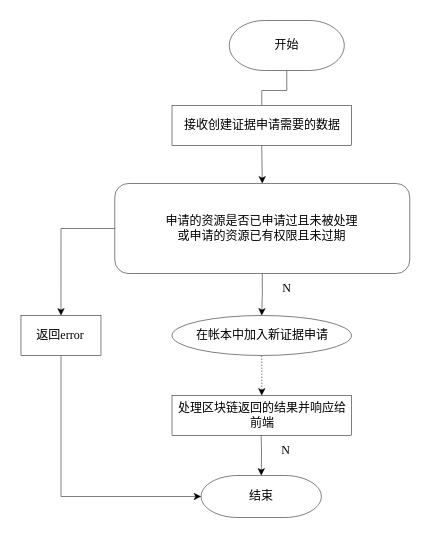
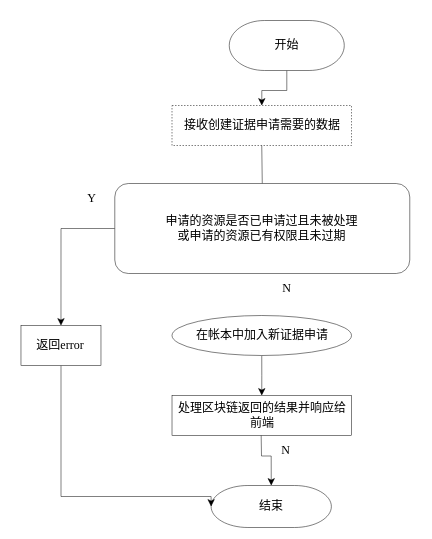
edge "开始" -- "接收创建证据申请需要的数据": arrowhead none -> classic
node "接收创建证据申请需要的数据": style solid -> dashed
edge "接收创建证据申请需要的数据" -> "申请的资源是否已申请过且未被处理 或申请的资源已有权限且未过期": arrowhead classic -> none
node "Y": added
edge "申请的资源是否已申请过且未被处理 或申请的资源已有权限且未过期" -> "在帐本中加入新证据申请": removed
node "返回error": moved (61, 336) -> (61, 346)
edge "在帐本中加入新证据申请" -> "处理区块链返回的结果并响应给前端": style dashed -> solid
node "结束": moved (261, 497) -> (271, 507)
